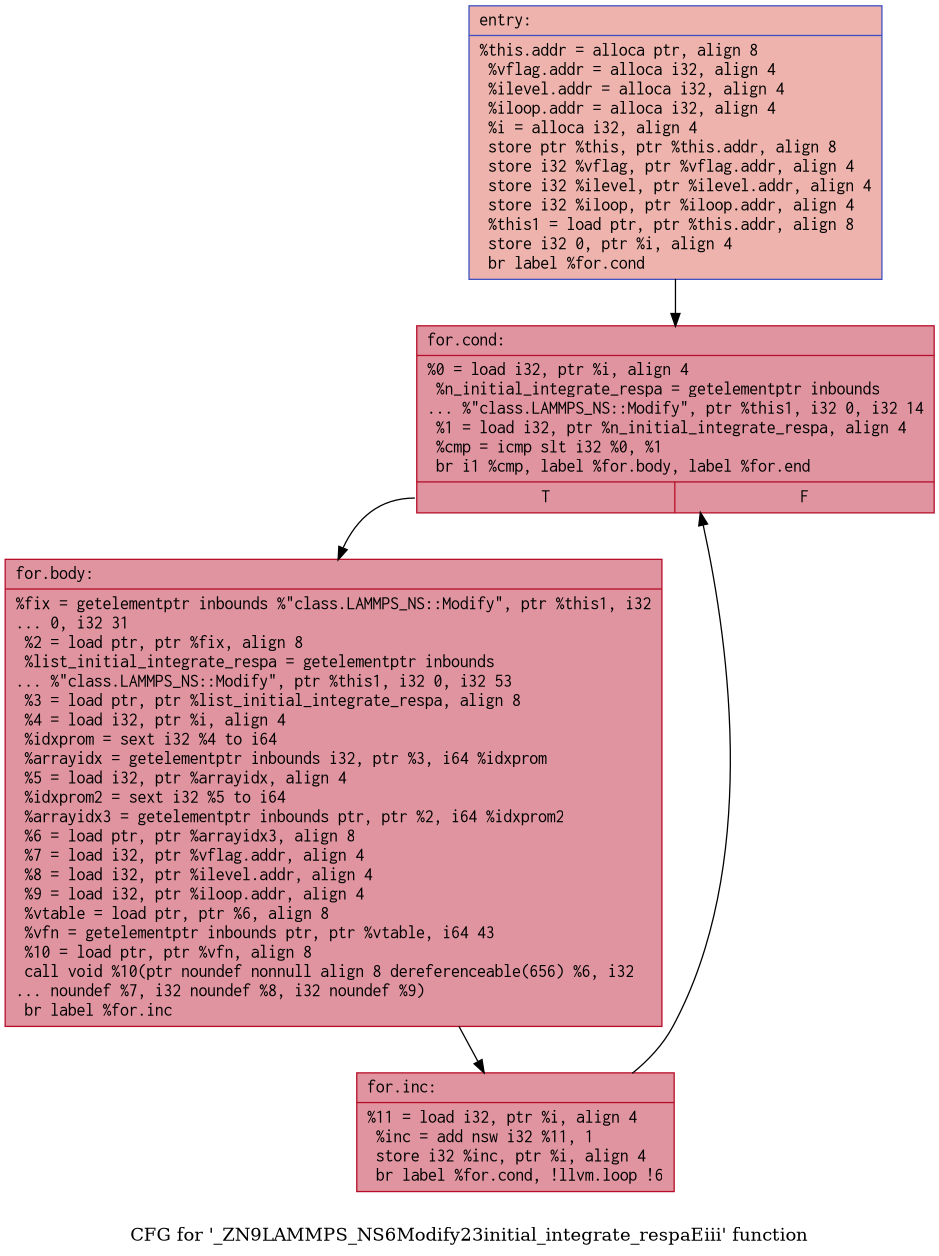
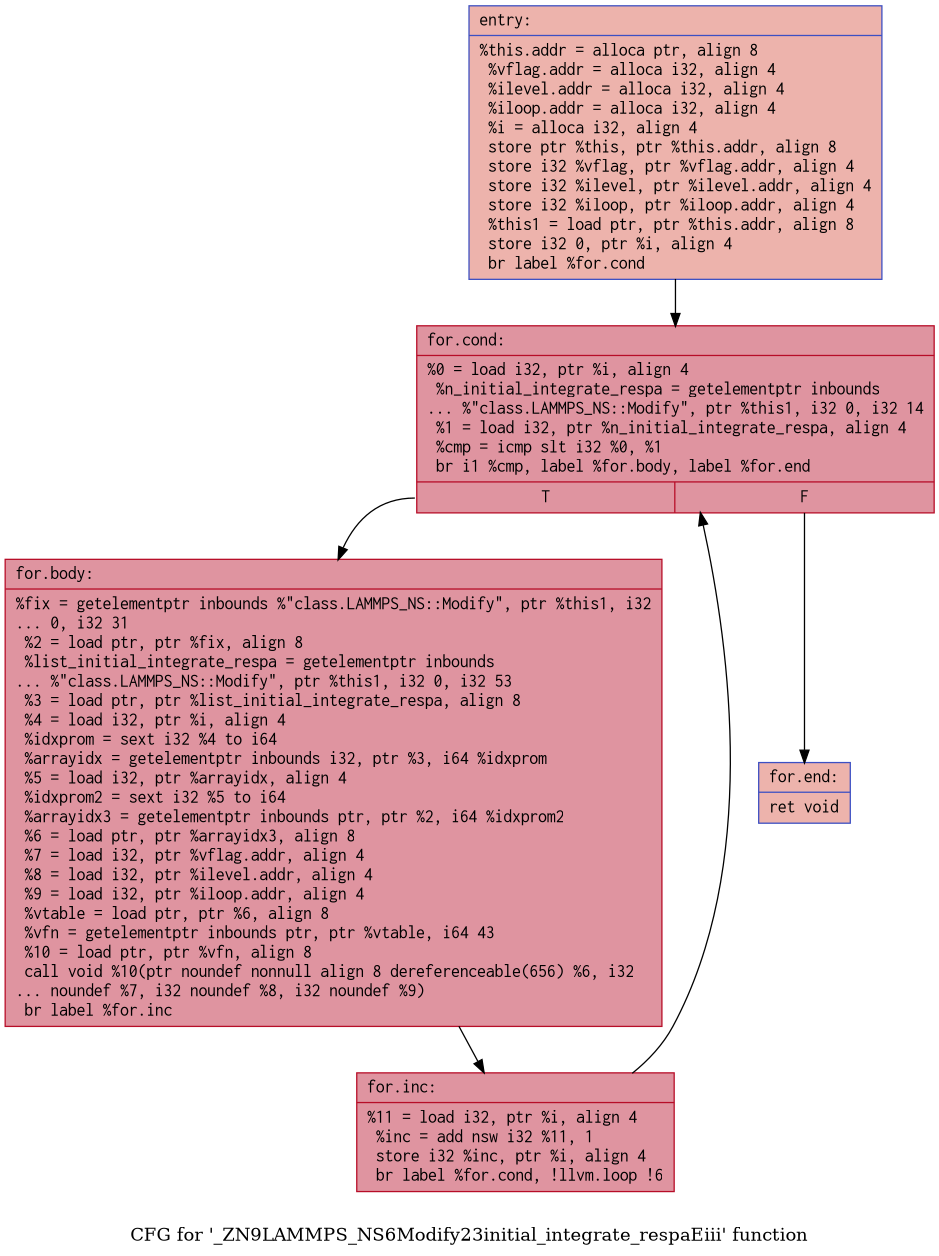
node "for.end:": added
